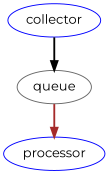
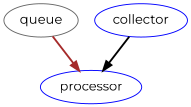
edge "collector" -> "queue": now "collector" -> "processor"
